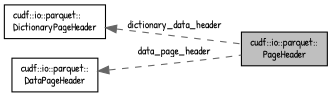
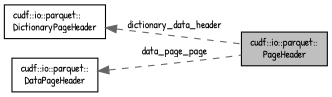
edge "cudf::io::parquet:: PageHeader" -> "cudf::io::parquet:: DataPageHeader": label " data_page_header" -> " data_page_page"
